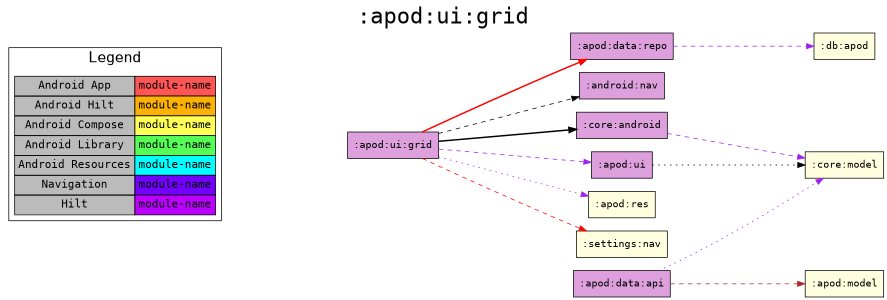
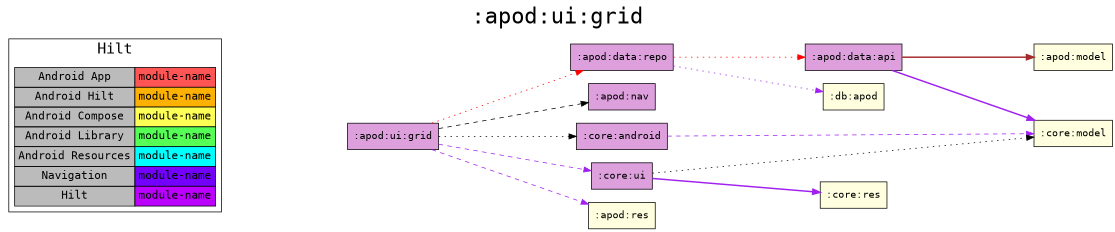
edge ":apod:data:repo" -> ":db:apod": style dashed -> dotted
edge ":apod:data:repo" -> ":apod:data:api": added
cluster "Legend": label "Legend" -> "Hilt"
node ":android:nav": label ":android:nav" -> ":apod:nav"
edge ":apod:ui:grid" -> ":apod:data:repo": style bold -> dotted
edge ":apod:ui:grid" -> ":core:android": style bold -> dotted
node ":apod:ui": label ":apod:ui" -> ":core:ui"
edge ":apod:ui:grid" -> ":apod:res": style dotted -> dashed
node ":core:res": added
edge ":apod:data:api" -> ":core:model": style dotted -> bold
node ":settings:nav": removed
edge ":apod:data:api" -> ":apod:model": style dashed -> bold
